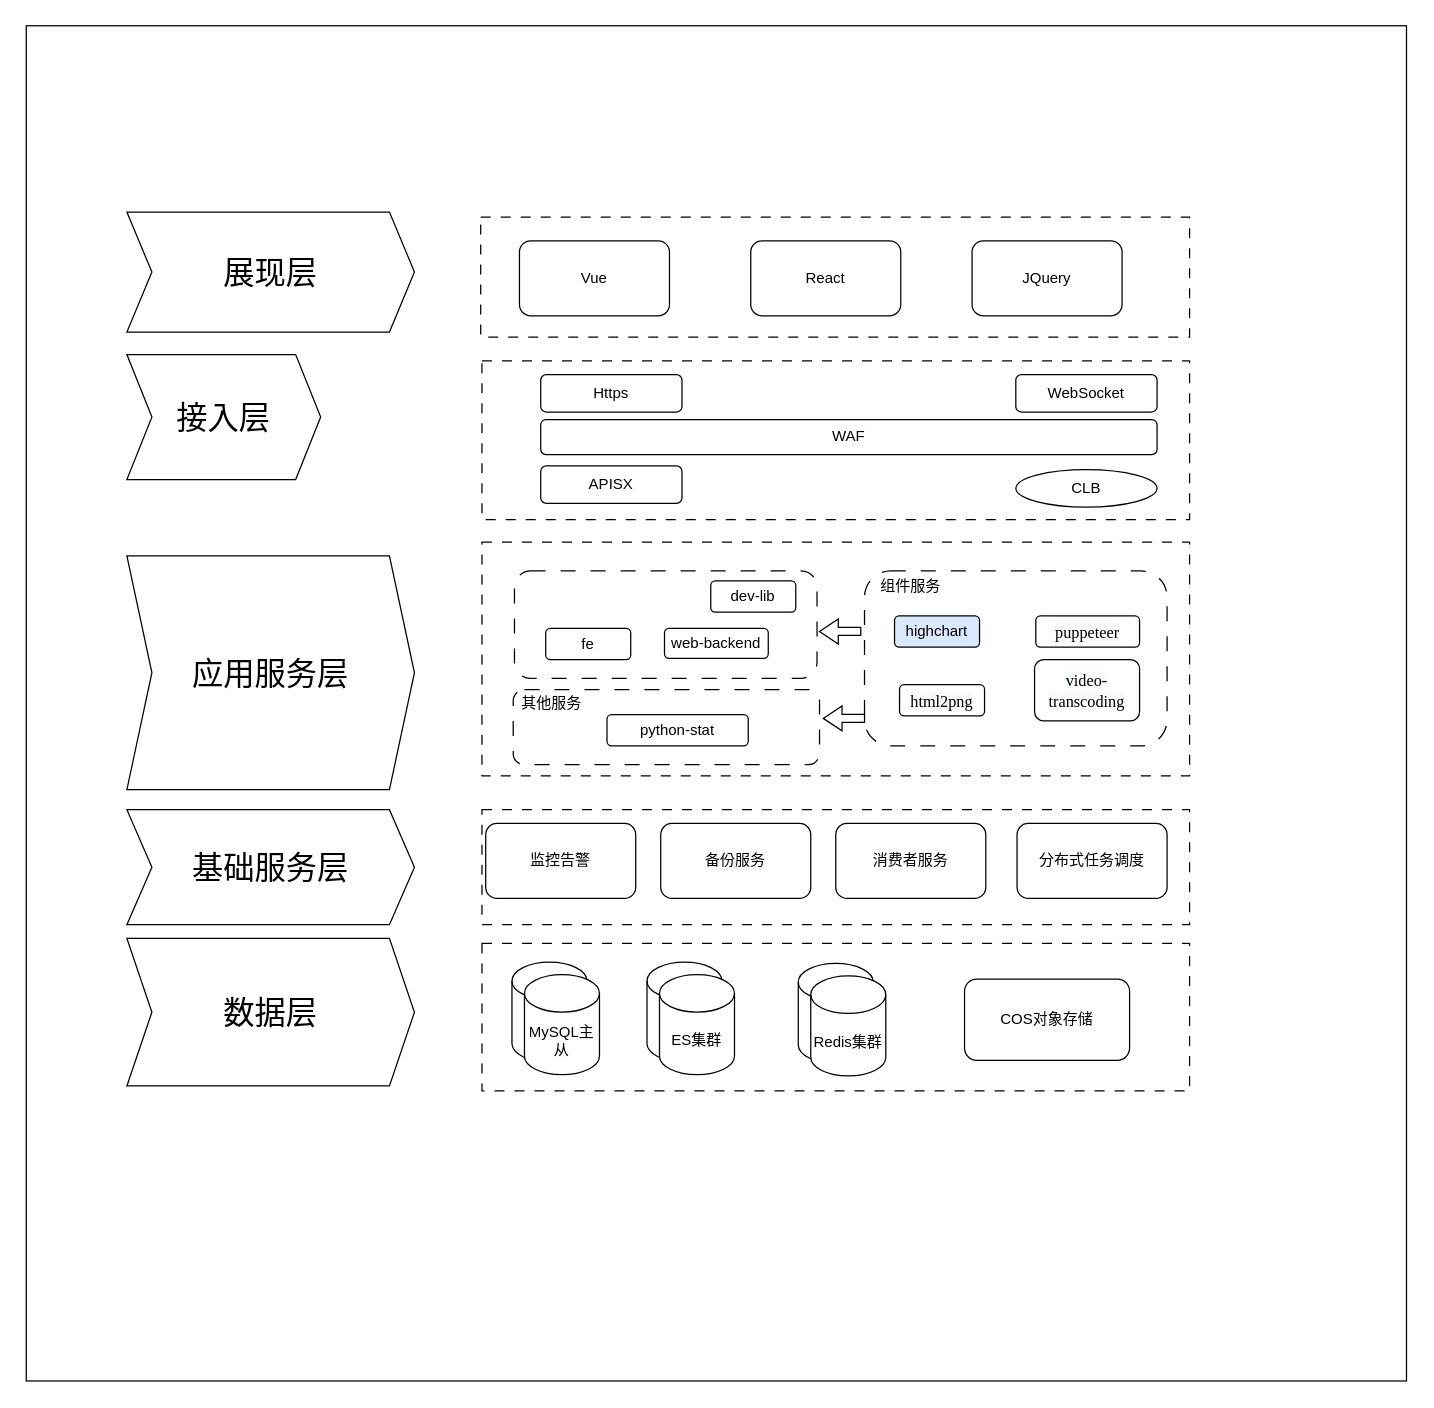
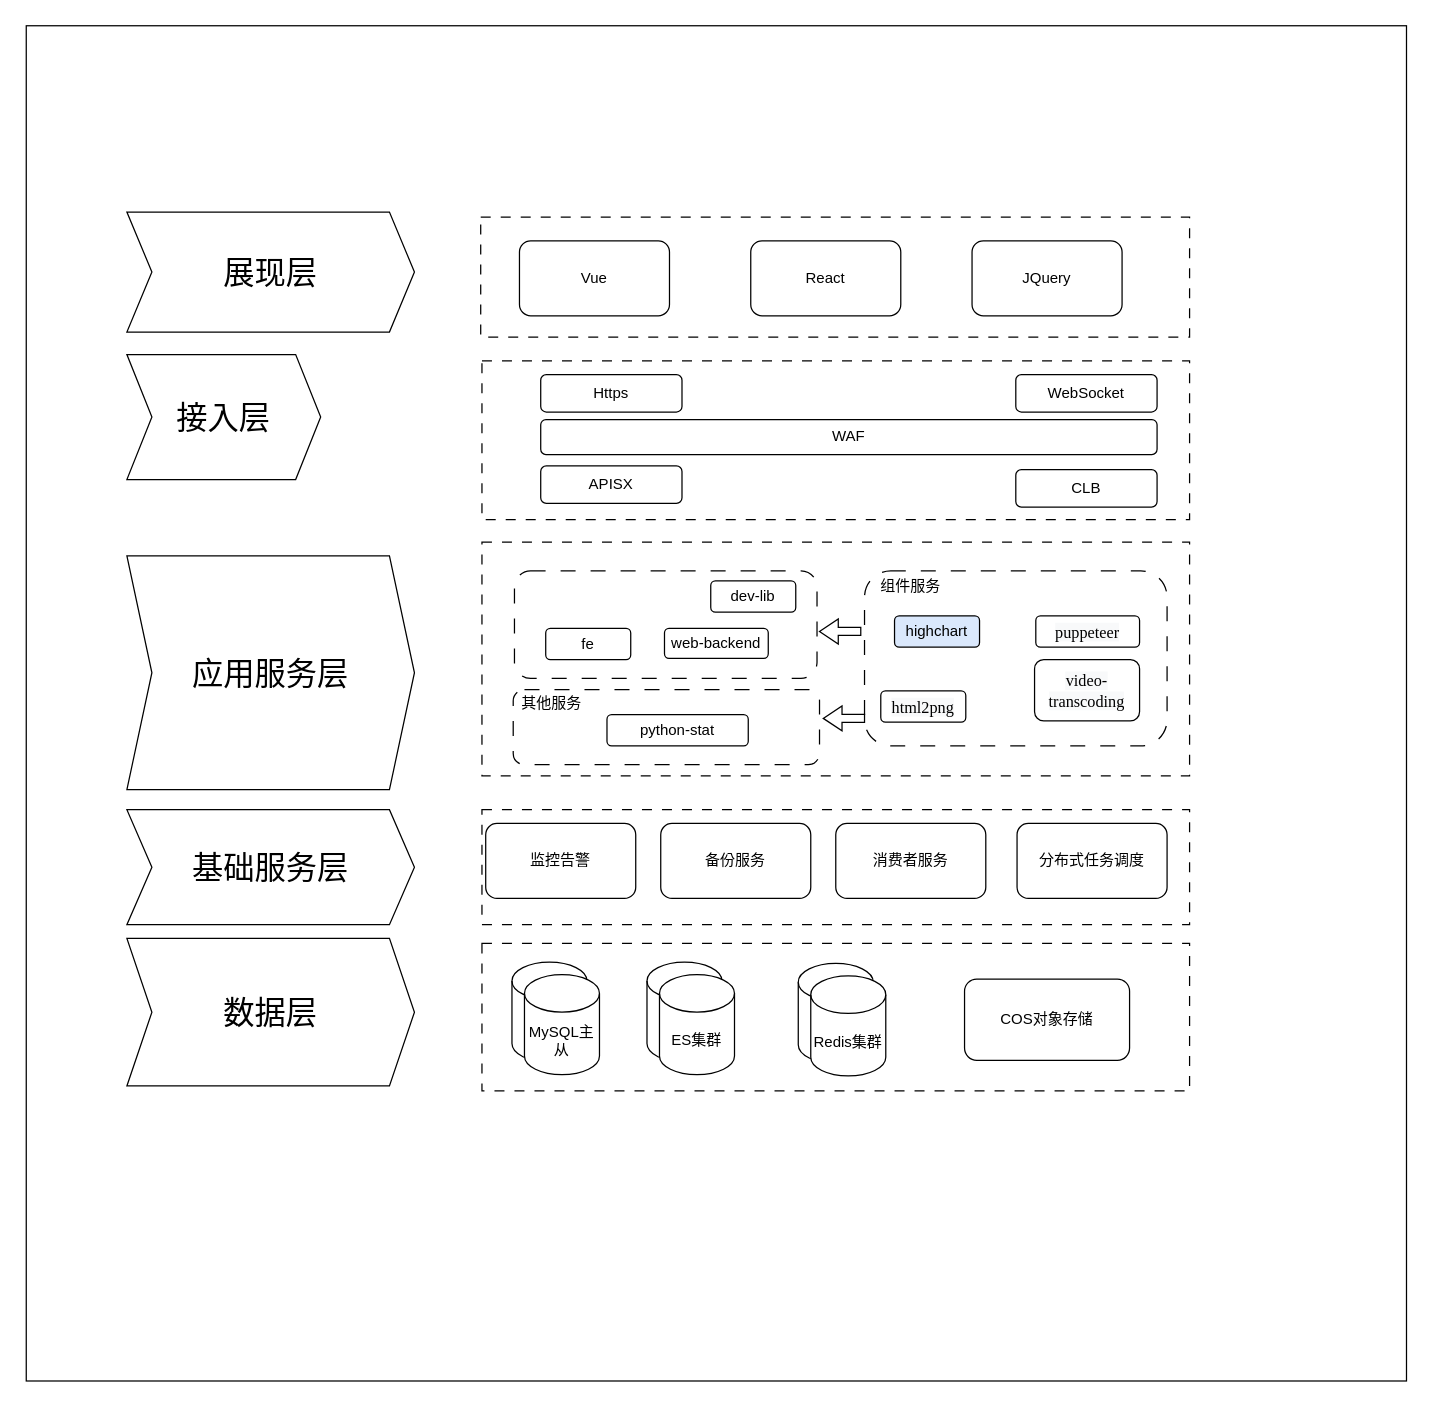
node "CLB": shape ellipse -> rounded rectangle
node "html2png": moved (942, 700) -> (923, 706)
